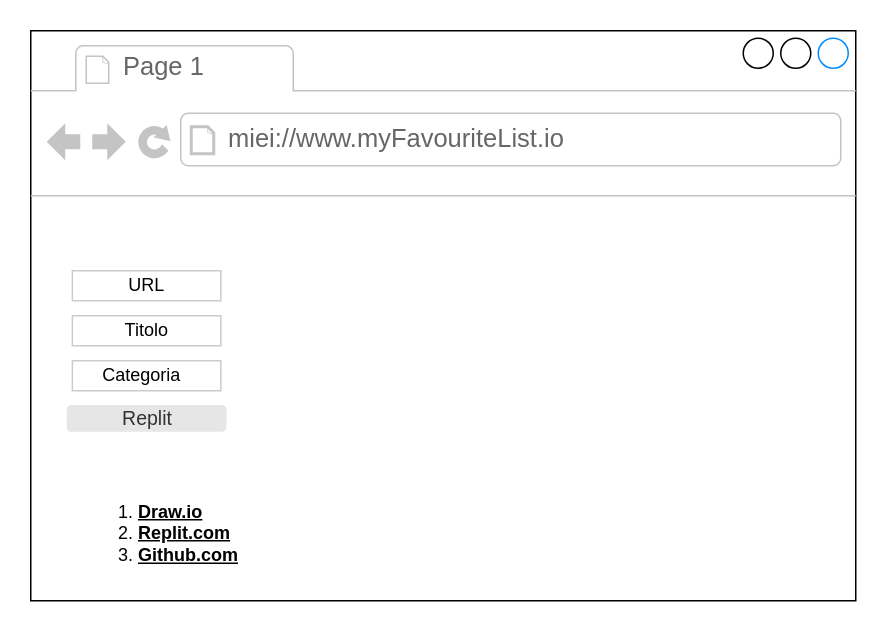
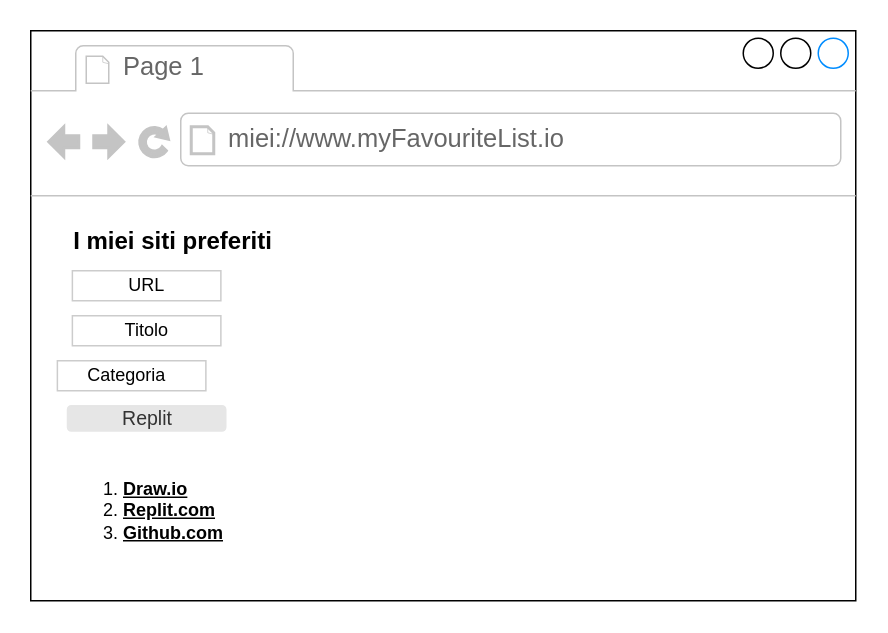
node "I miei siti preferiti": added
node "Categoria": moved (147, 376) -> (132, 376)
node "Draw.io Replit.com Github.com": moved (173, 533) -> (158, 511)
